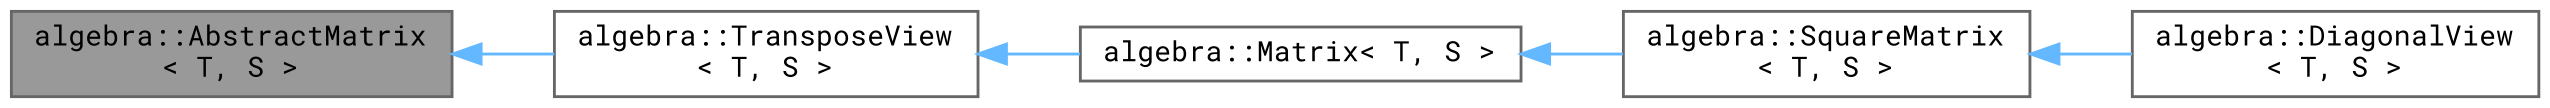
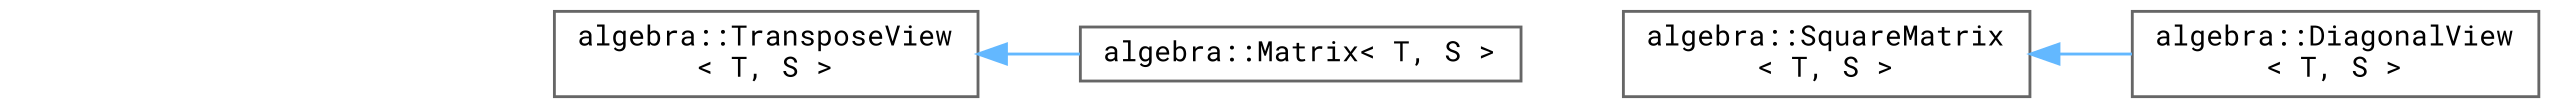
node "algebra::AbstractMatrix < T, S >": removed
edge "algebra::SquareMatrix < T, S >" -> "algebra::Matrix< T, S >": removed
